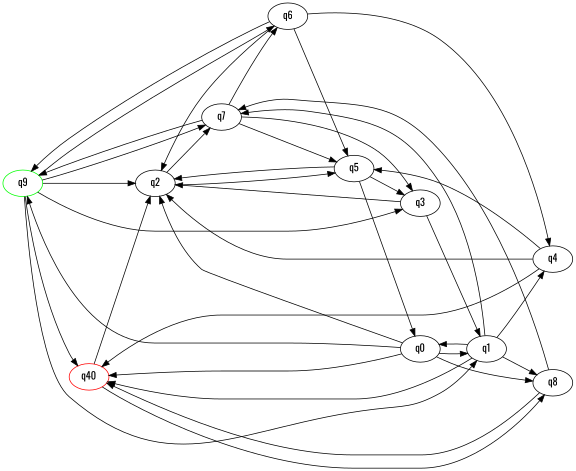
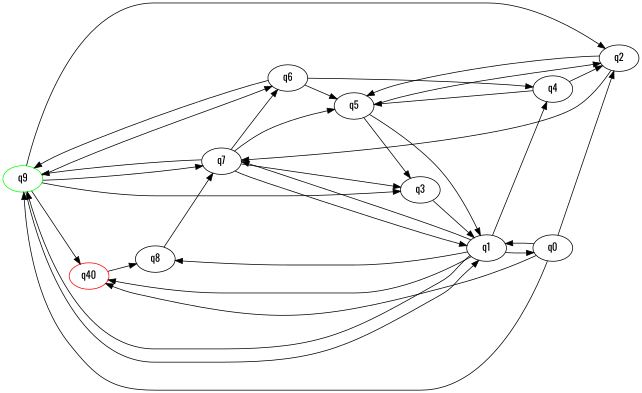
edge "q6" -> "q2": removed
edge "q3" -> "q2": removed
edge "q7" -> "q1": added
edge "q5" -> "q0": now "q5" -> "q1"
edge "q40" -> "q2": removed
edge "q4" -> "q40": removed
edge "q1" -> "q9": added
edge "q0" -> "q8": removed
edge "q8" -> "q40": removed
